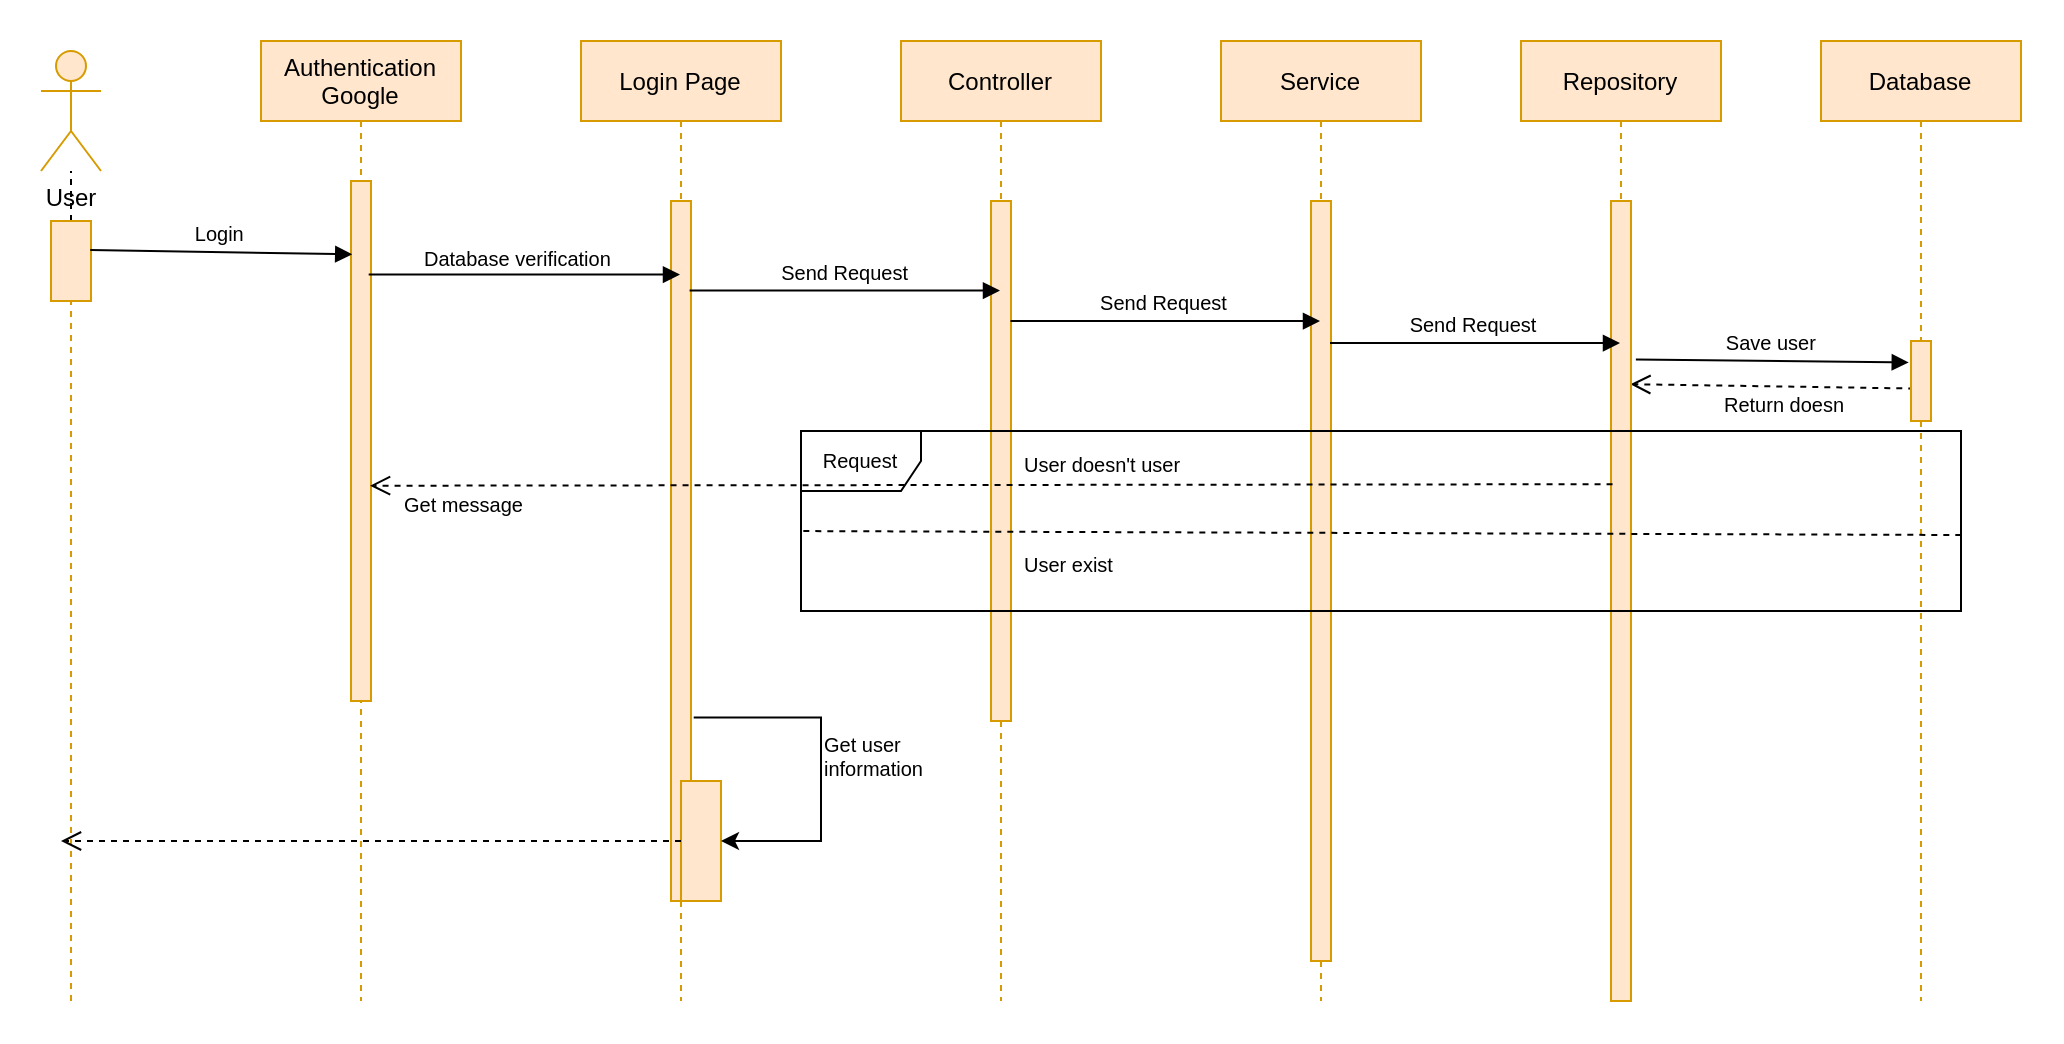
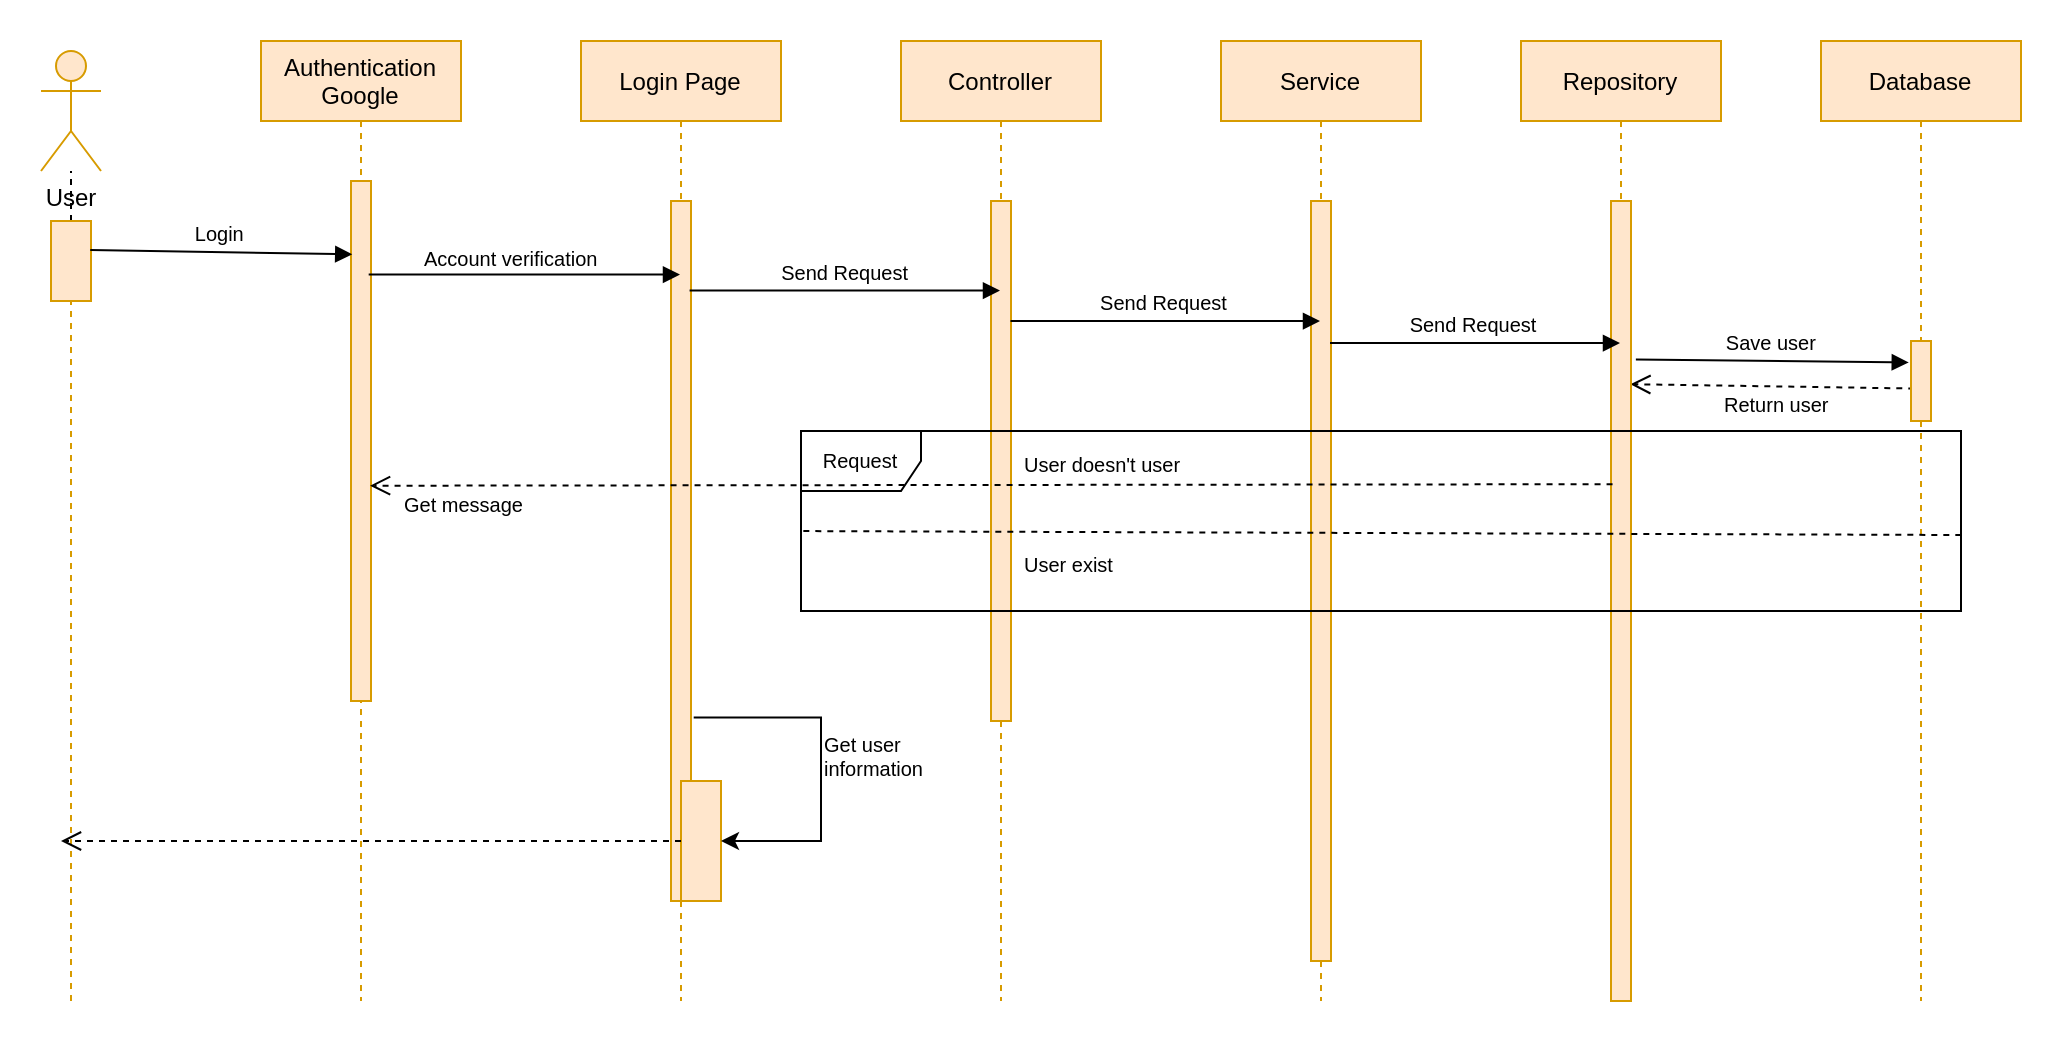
node "Database verification": label "Database verification" -> "Account verification"
node "Return doesn": label "Return doesn" -> "Return user"
